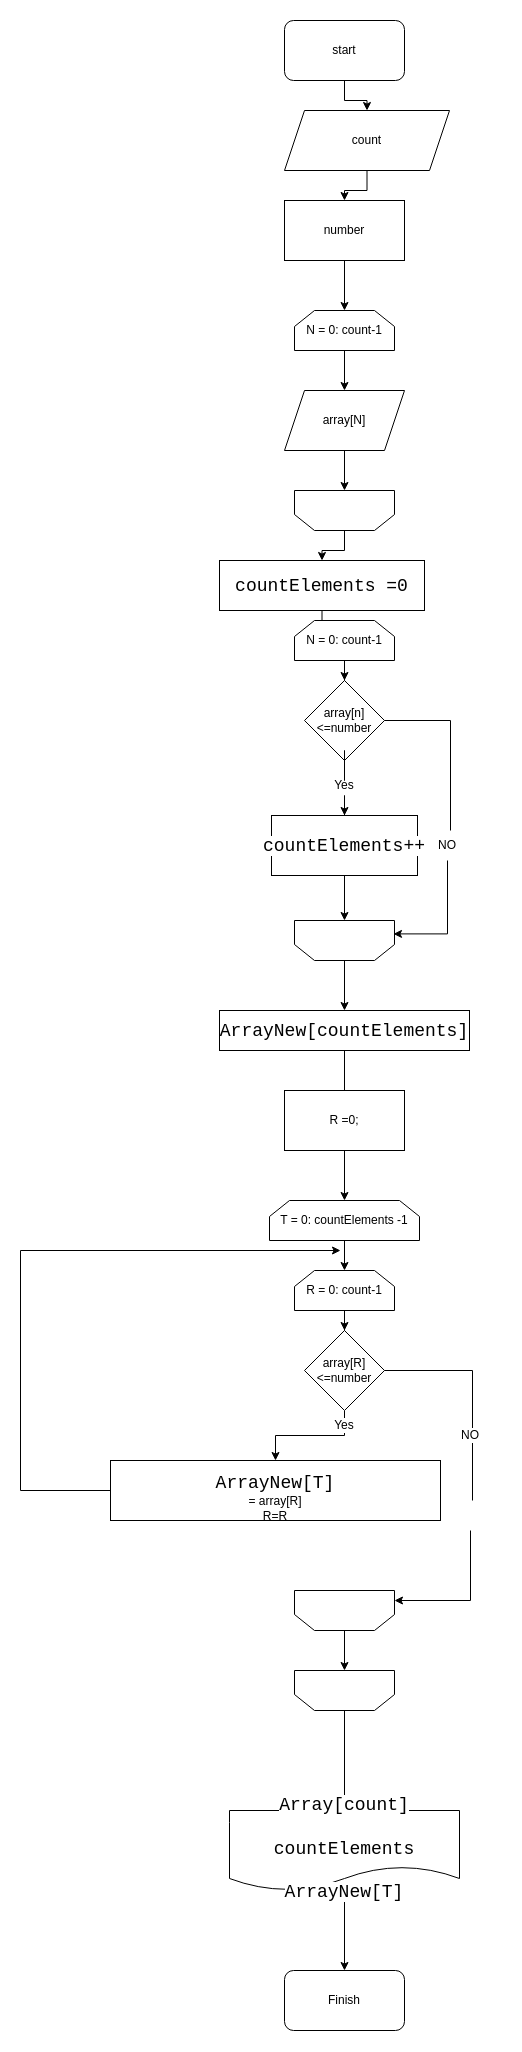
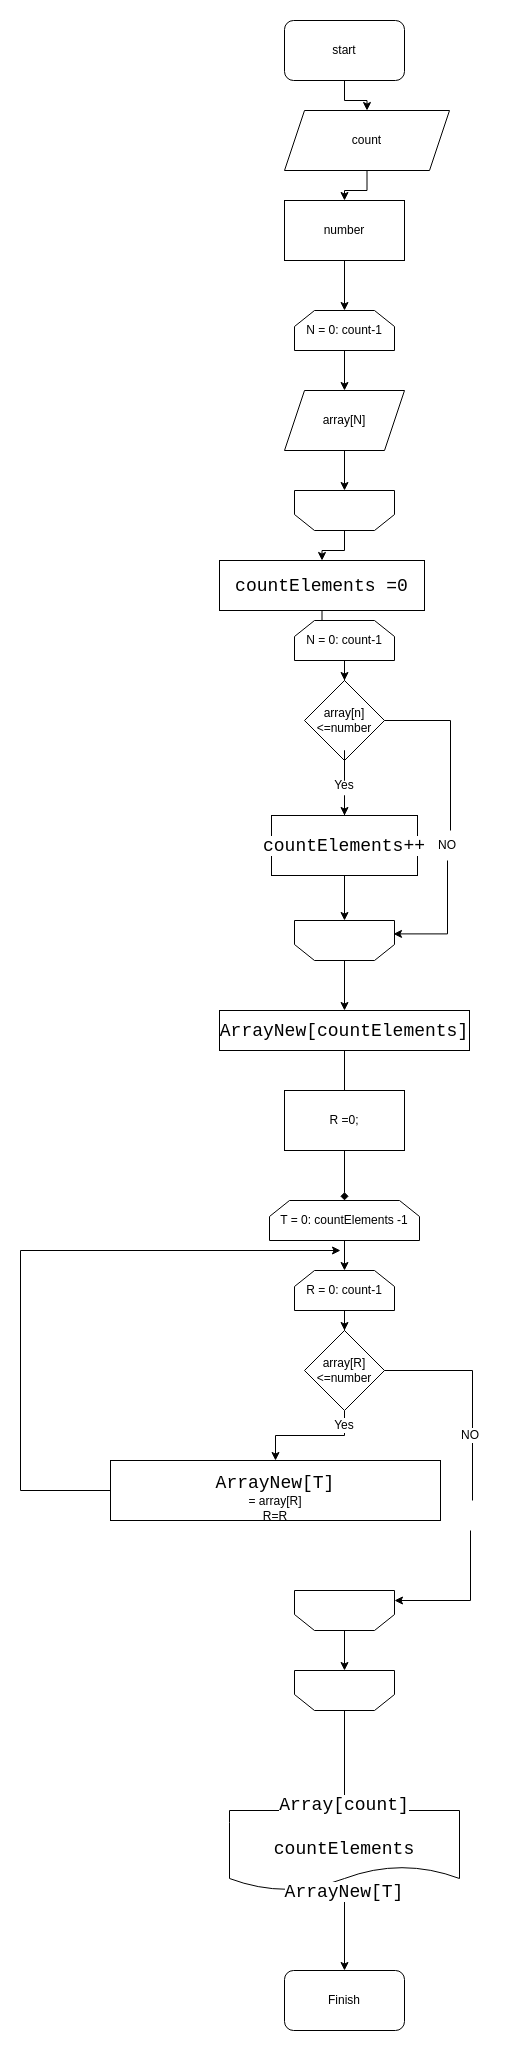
edge "R =0;" -> "T = 0: countElements -1": arrowhead classic -> diamond
